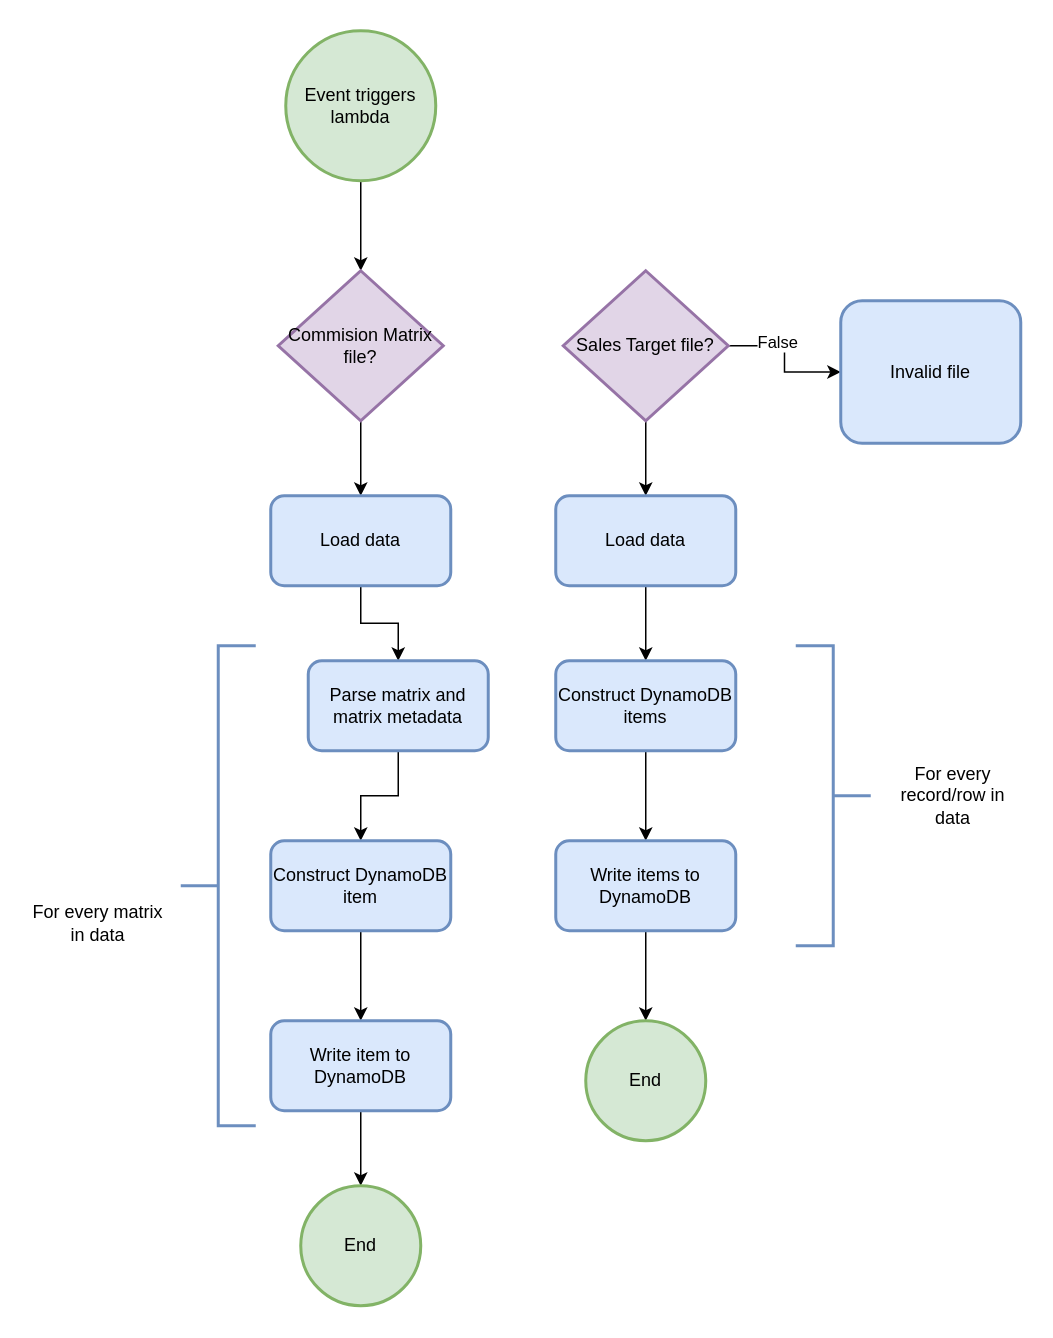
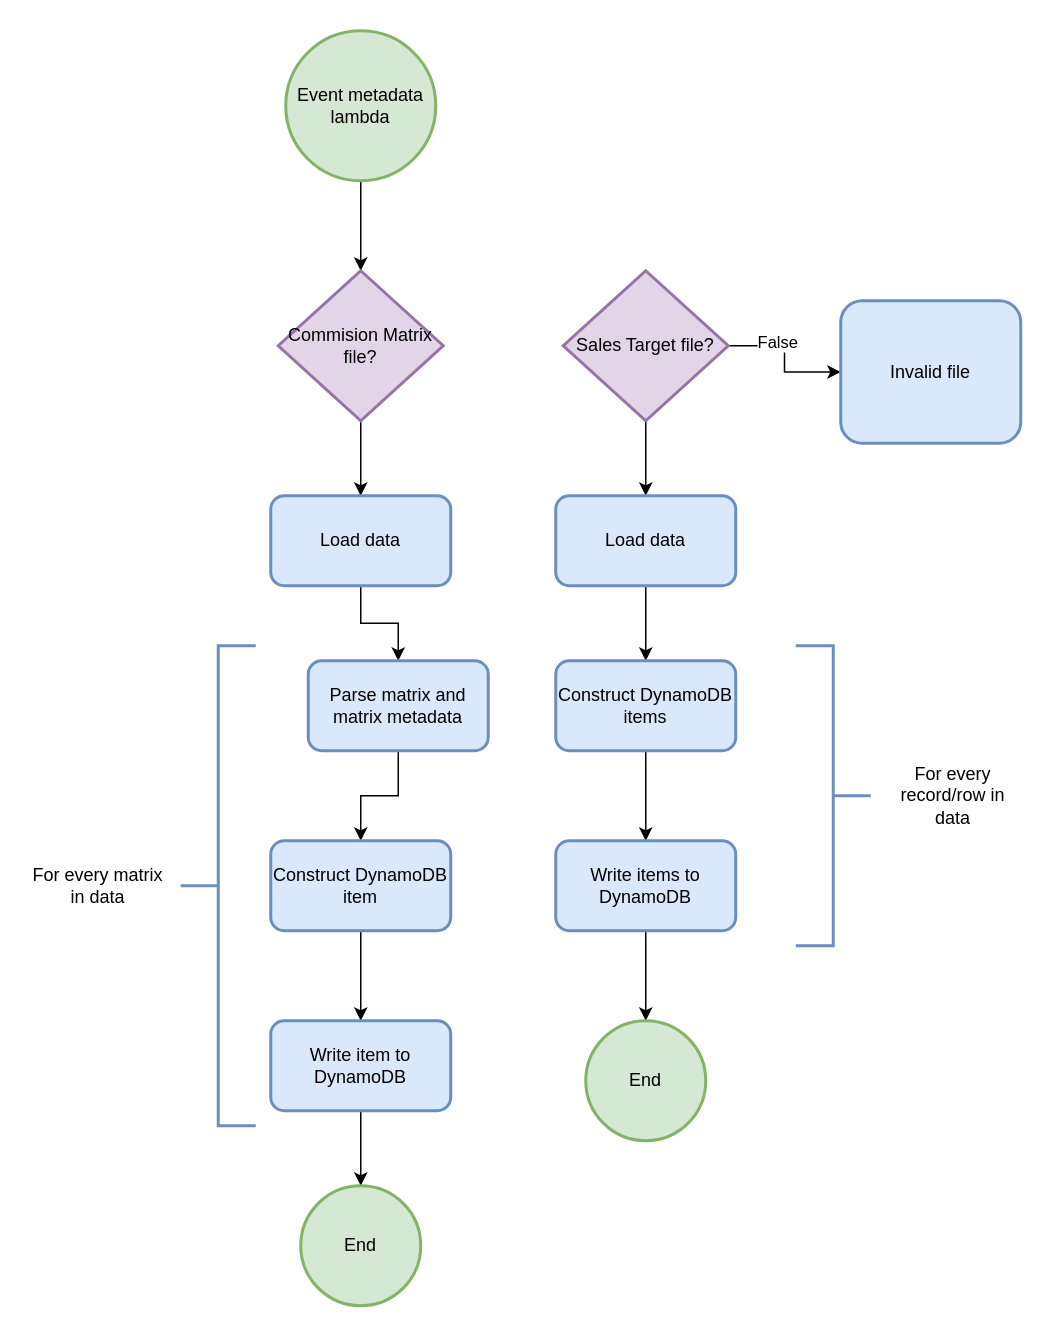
node "Event triggers lambda": label "Event triggers lambda" -> "Event metadata lambda"
node "For every matrix in data": moved (98, 923) -> (98, 886)
